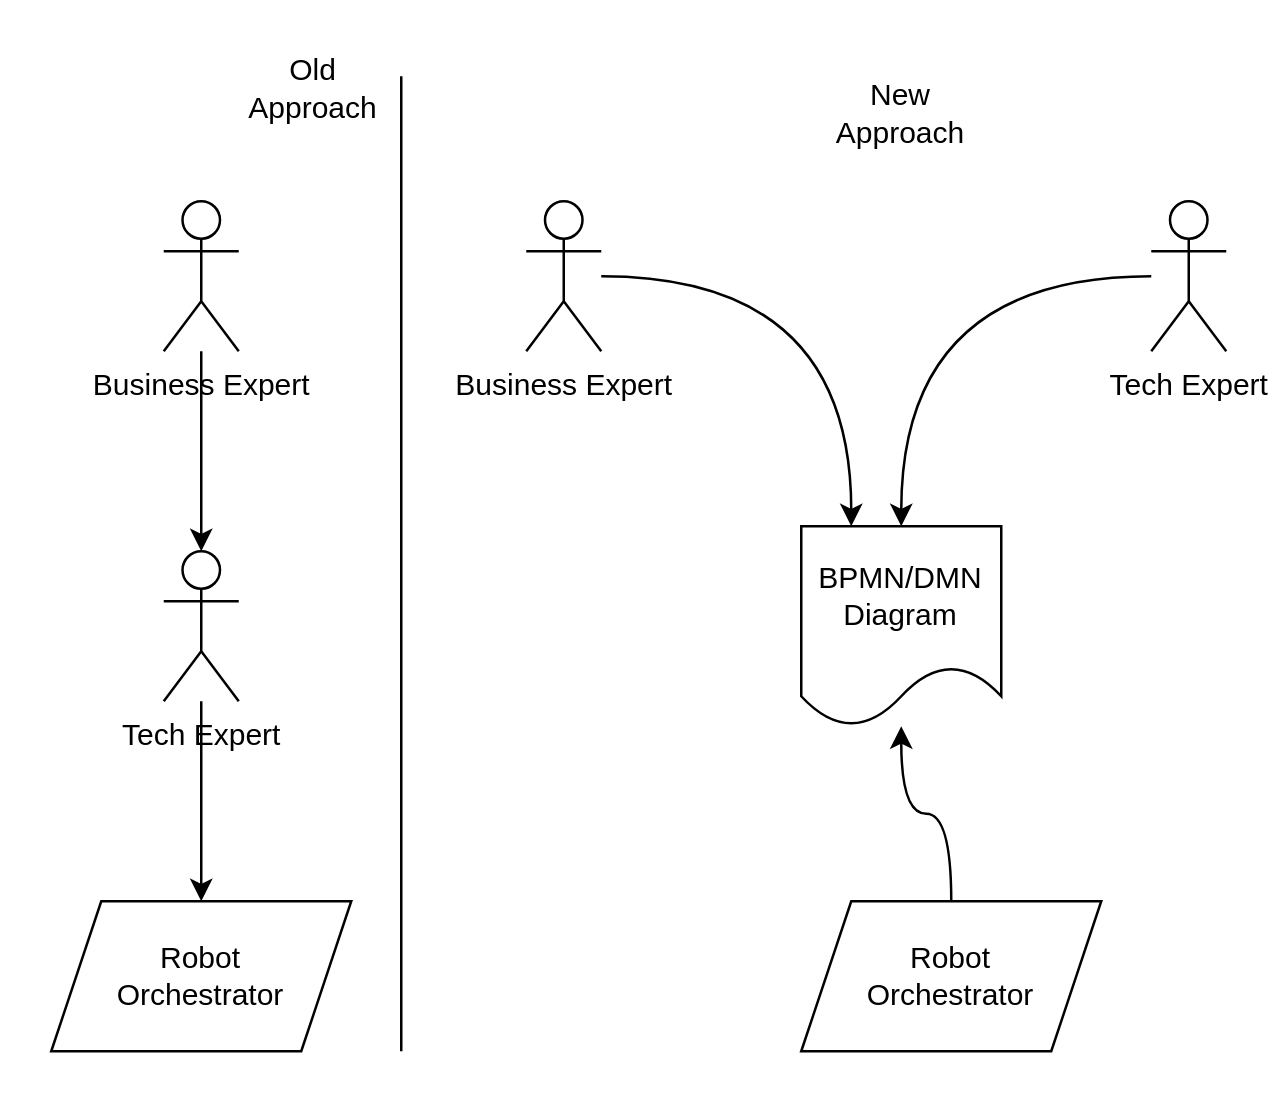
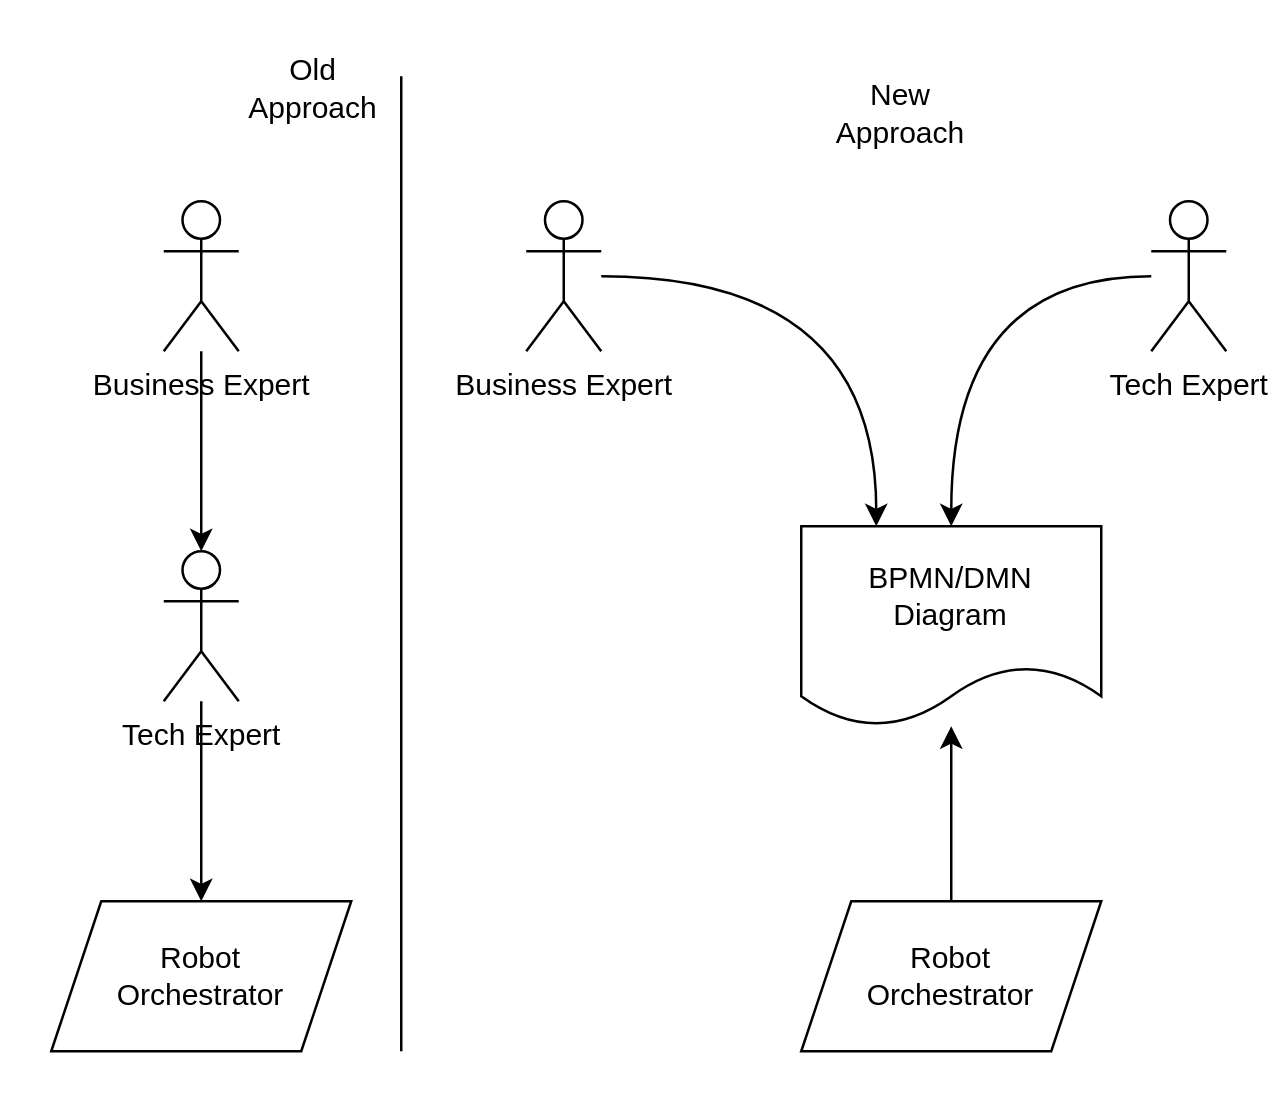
node "BPMN/DMN Diagram": size 200x200 -> 300x200
